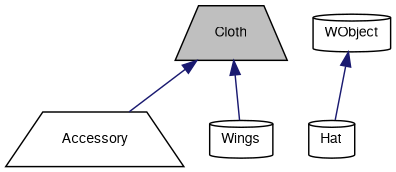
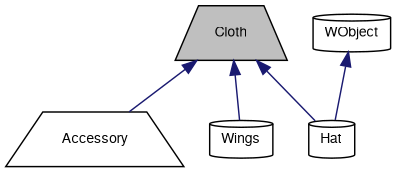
edge "Hat" -> "Cloth": added
